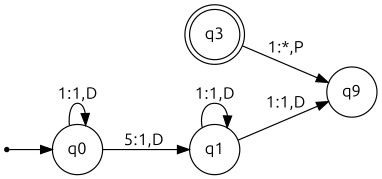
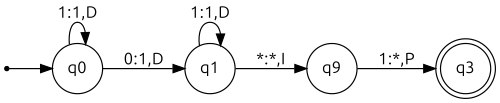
edge "q3" -> "q9": reversed
edge "q1" -> "q9": label "1:1,D" -> "*:*,I"
edge "q0" -> "q1": label "5:1,D" -> "0:1,D"
